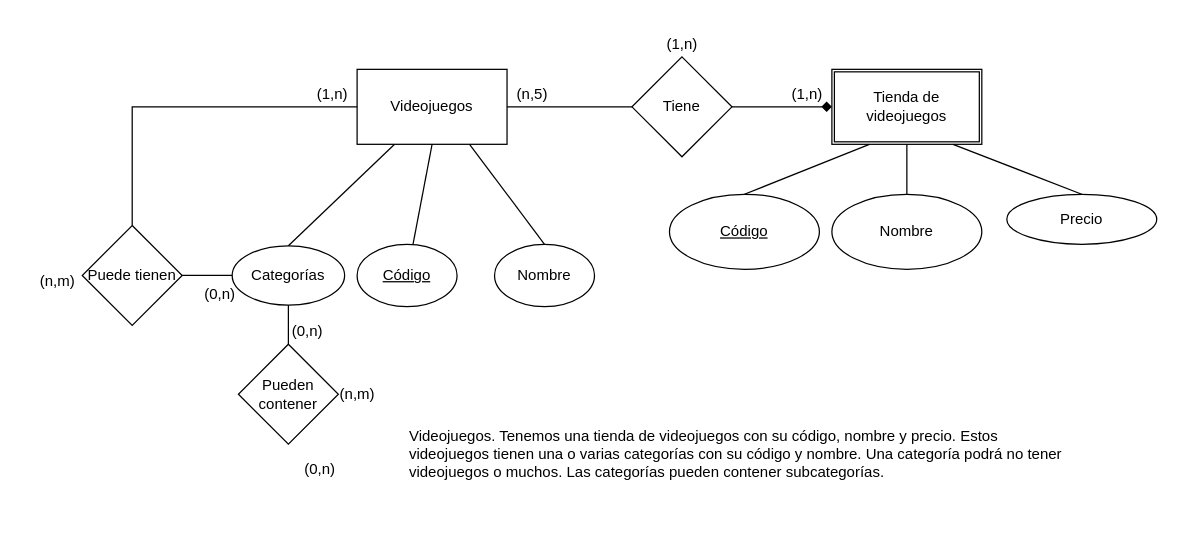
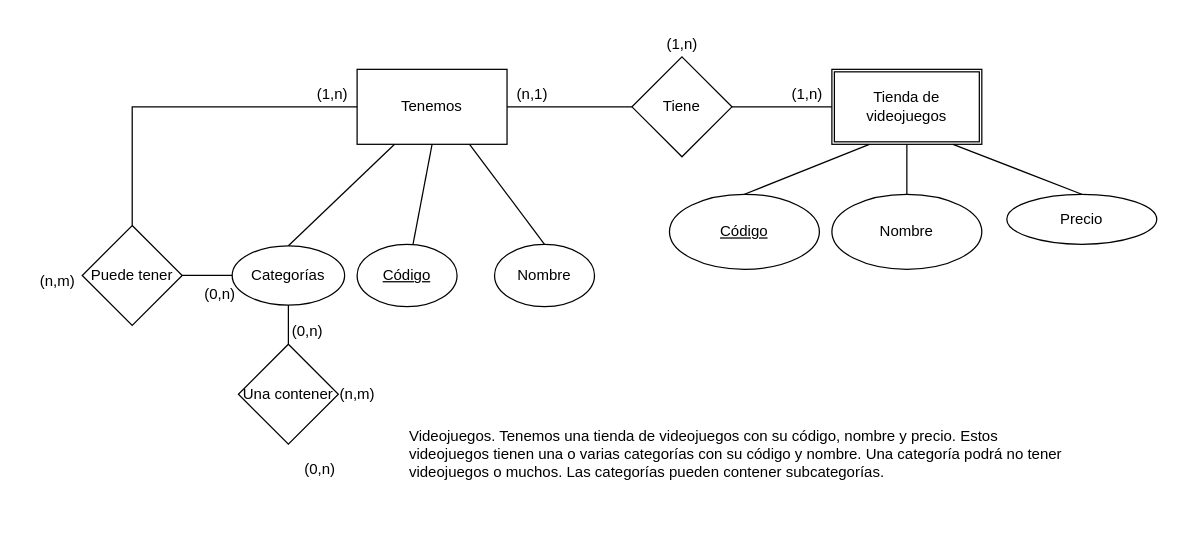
node "(n,5)": label "(n,5)" -> "(n,1)"
node "Videojuegos": label "Videojuegos" -> "Tenemos"
edge "Tiene" -> "Tienda de videojuegos": arrowhead diamond -> none
node "Puede tienen": label "Puede tienen" -> "Puede tener"
node "Pueden contener": label "Pueden contener" -> "Una contener"
